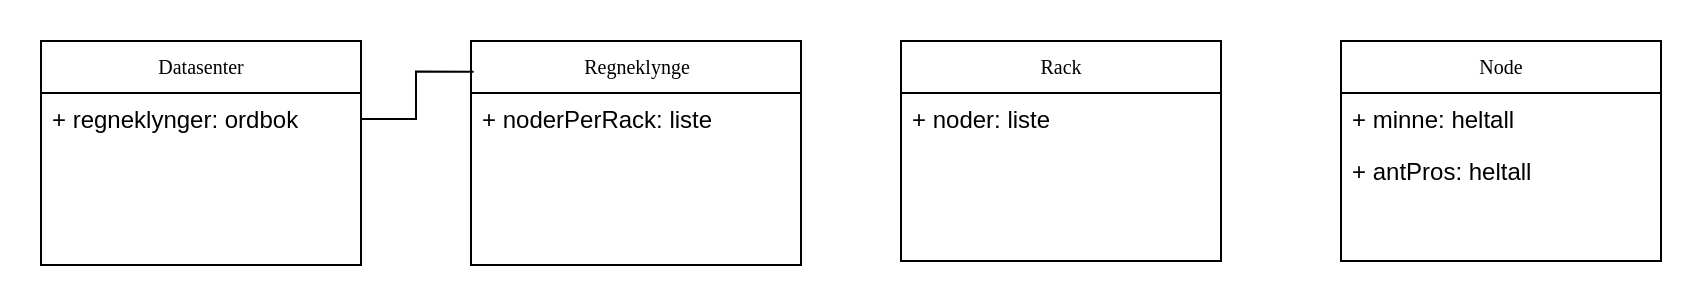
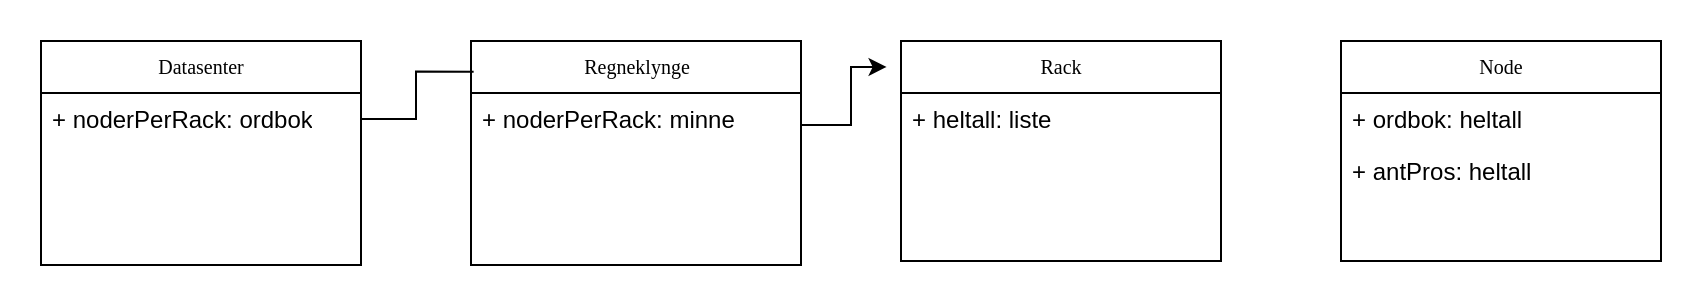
edge "Regneklynge" -> "Rack": added
node "+ regneklynger: ordbok": label "+ regneklynger: ordbok" -> "+ noderPerRack: ordbok"
node "+ noderPerRack: liste": label "+ noderPerRack: liste" -> "+ noderPerRack: minne"
node "+ noder: liste": label "+ noder: liste" -> "+ heltall: liste"
node "+ minne: heltall": label "+ minne: heltall" -> "+ ordbok: heltall"
